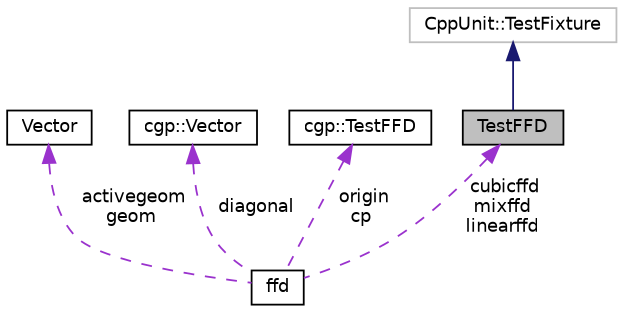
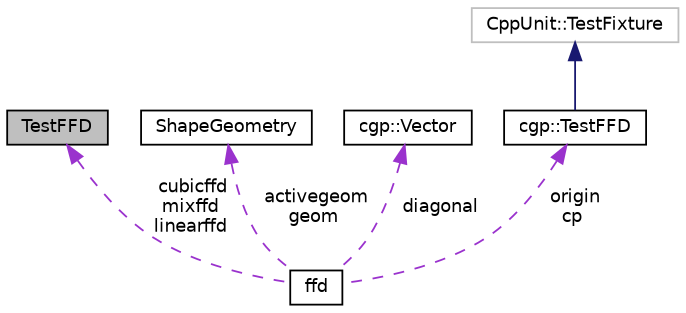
edge "TestFFD" -> "CppUnit::TestFixture": now "cgp::TestFFD" -> "CppUnit::TestFixture"
node "Vector": label "Vector" -> "ShapeGeometry"
